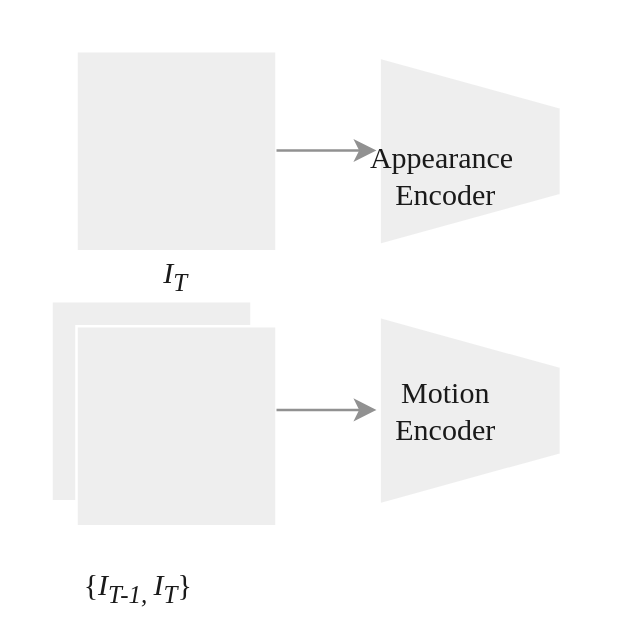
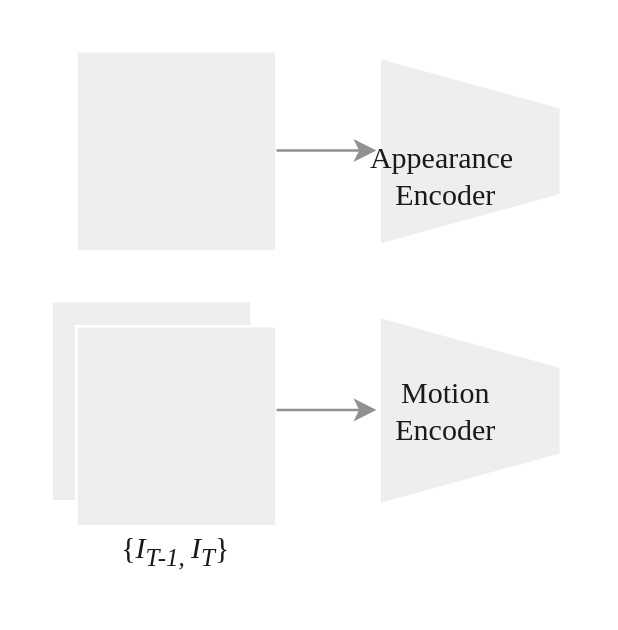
node "IT": removed
node "{IT-1, IT}": moved (139, 589) -> (176, 551)
